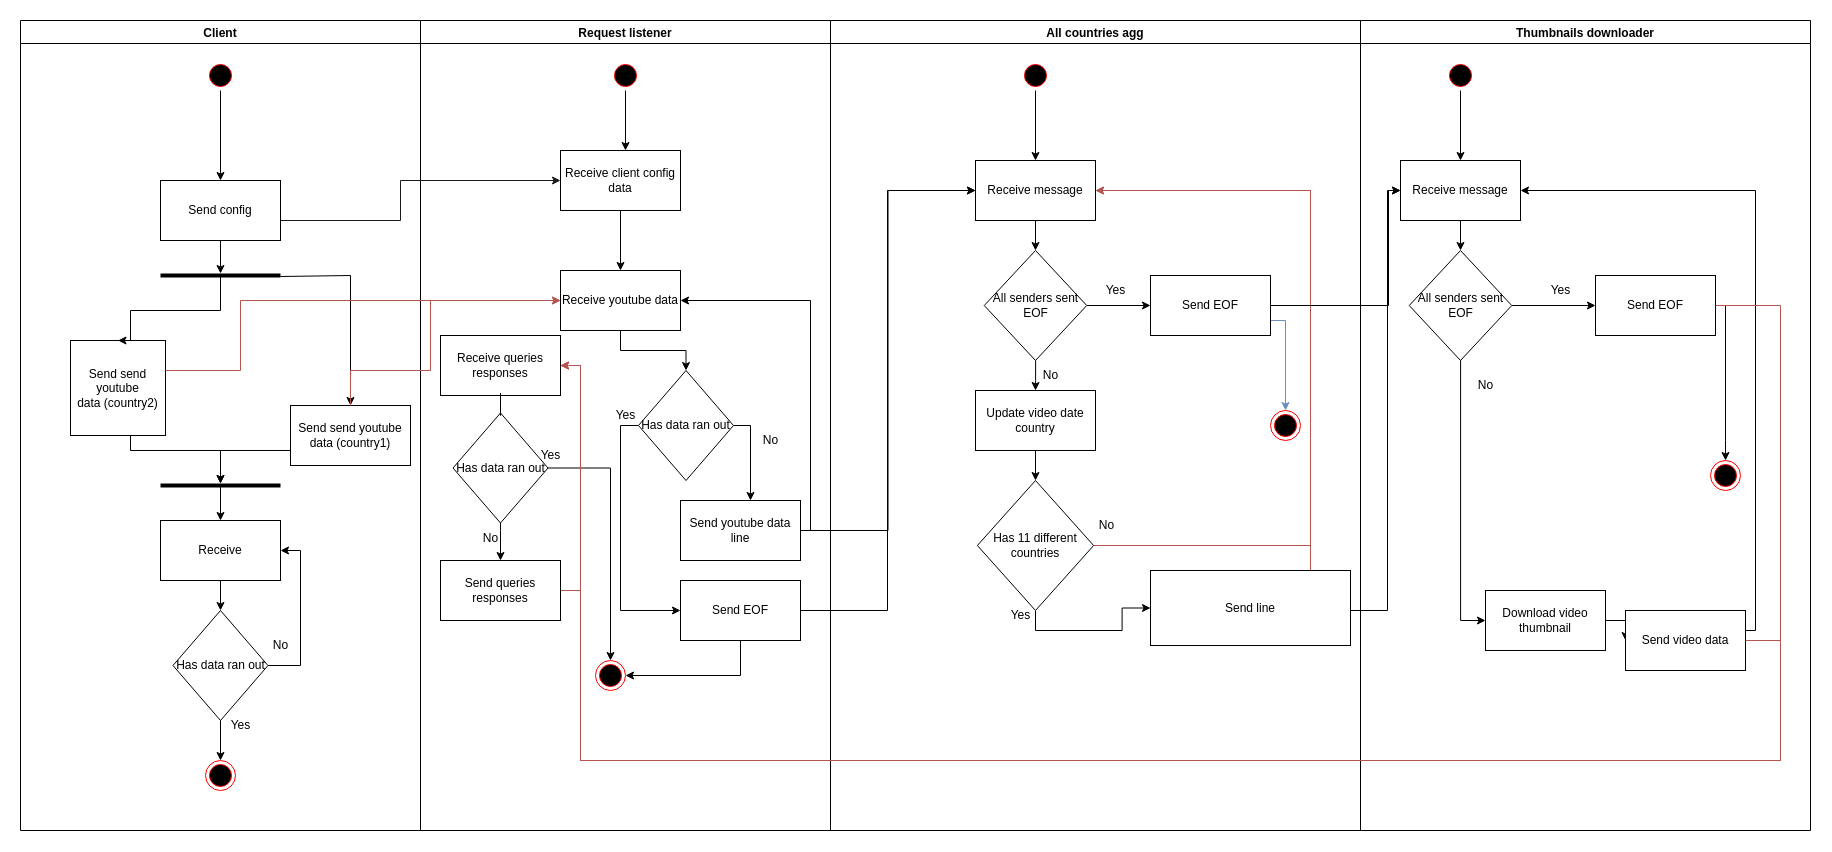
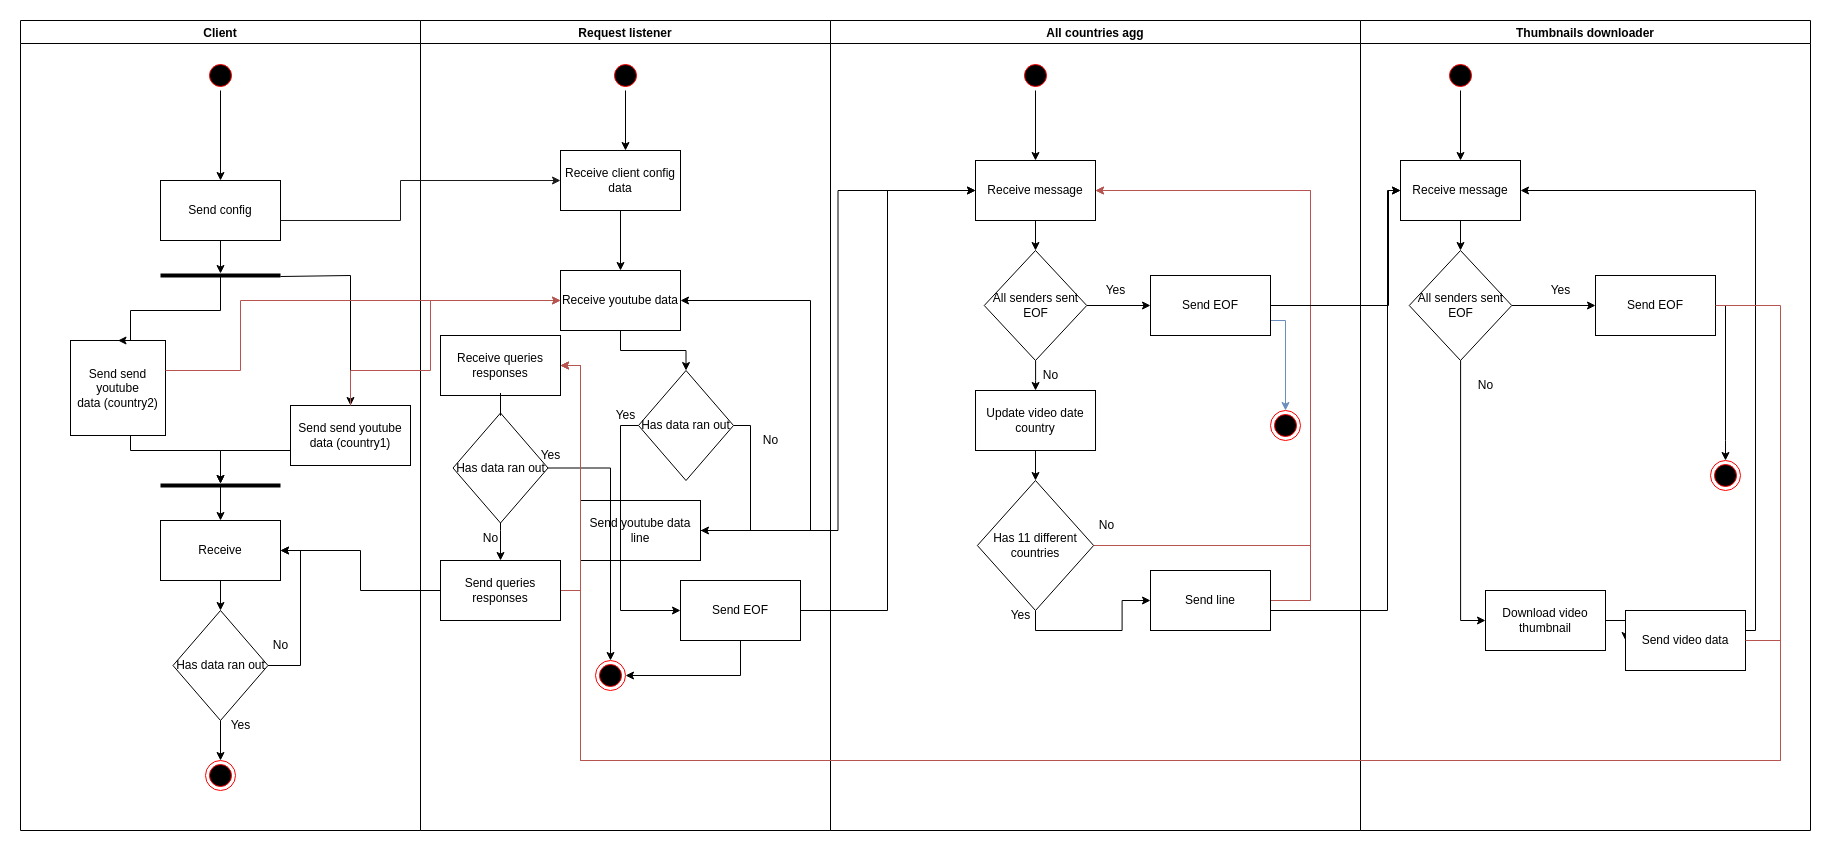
node "Send youtube data line": moved (741, 531) -> (641, 531)
edge "Send queries responses" -> "Receive": added
node "Send line": size 200x75 -> 120x60
